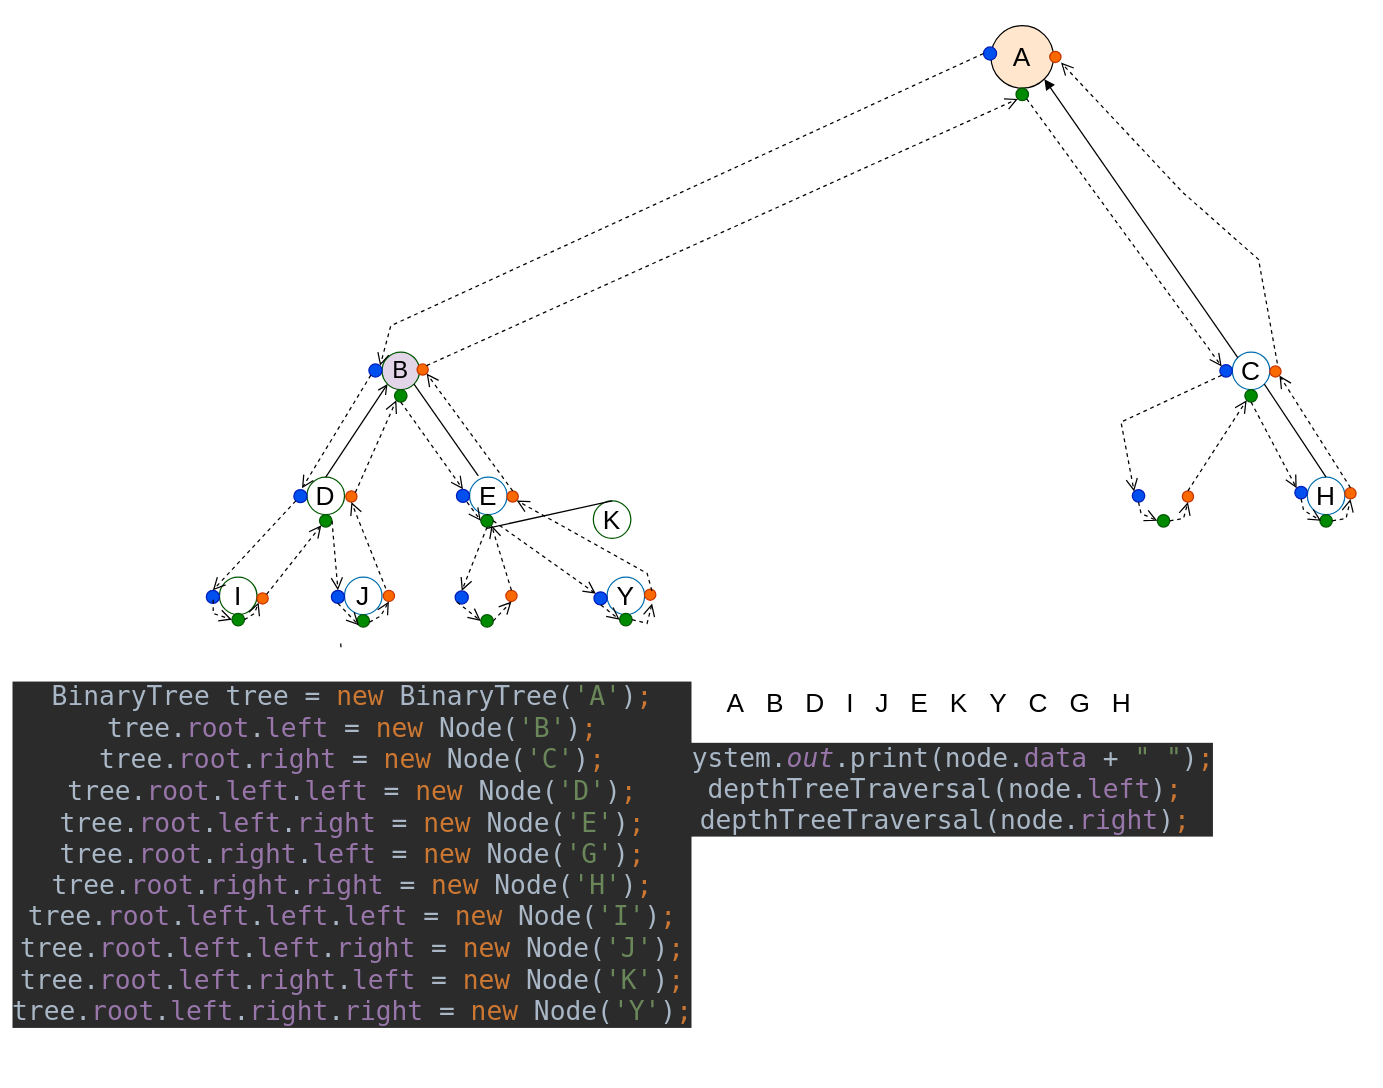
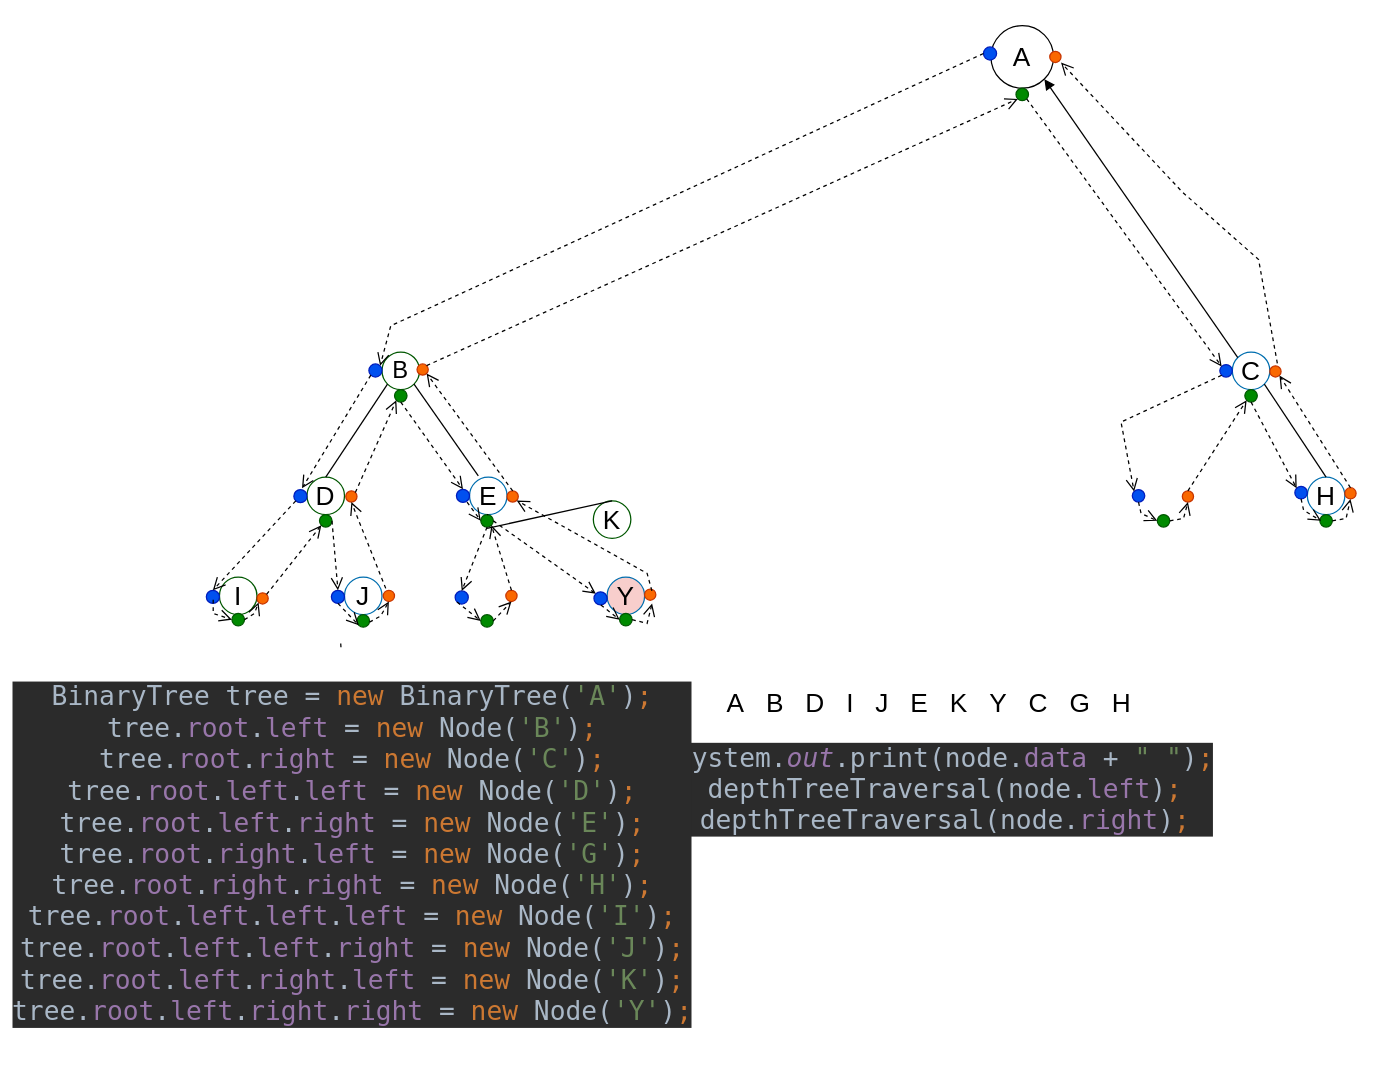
node "A": fillcolor #ffe6cc -> #ffffff
node "B": fillcolor #e1d5e7 -> #ffffff
edge "D" -> "B": arrowhead open -> none
node "Y": fillcolor #ffffff -> #f8cecc
